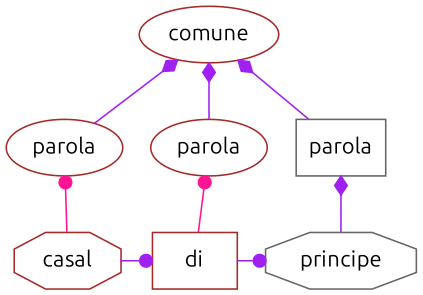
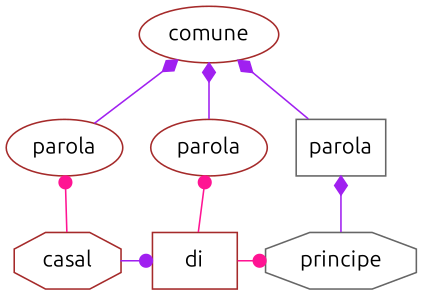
edge "di" -> "principe": color purple -> deeppink
